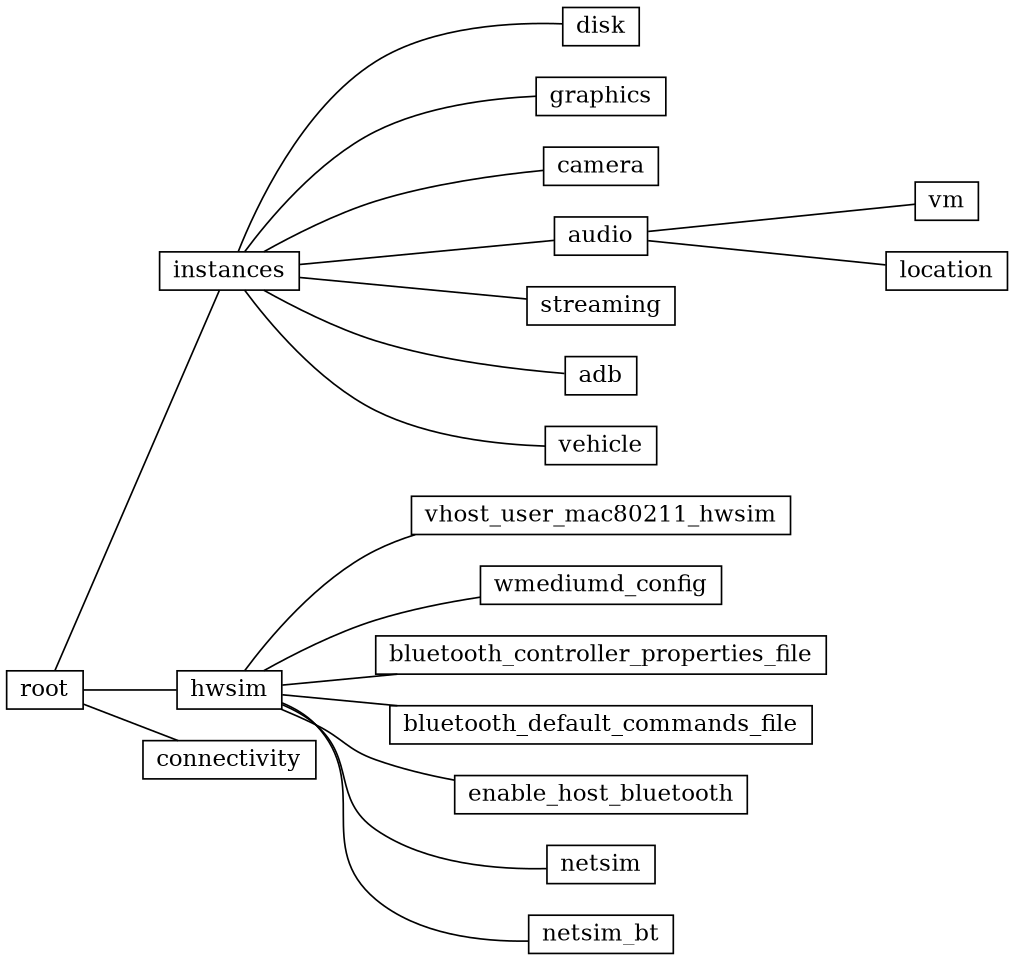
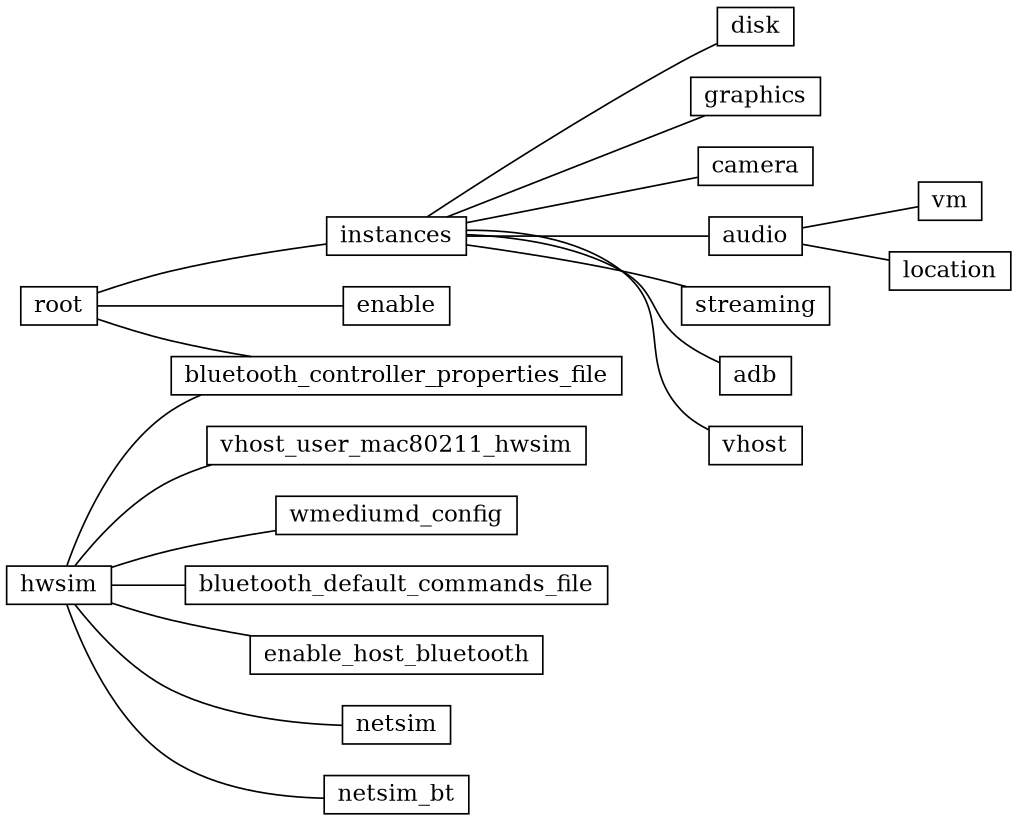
node "vehicle": label "vehicle" -> "vhost"
edge "root" -- "hwsim": now "root" -- "bluetooth_controller_properties_file"
node "connectivity": label "connectivity" -> "enable"
